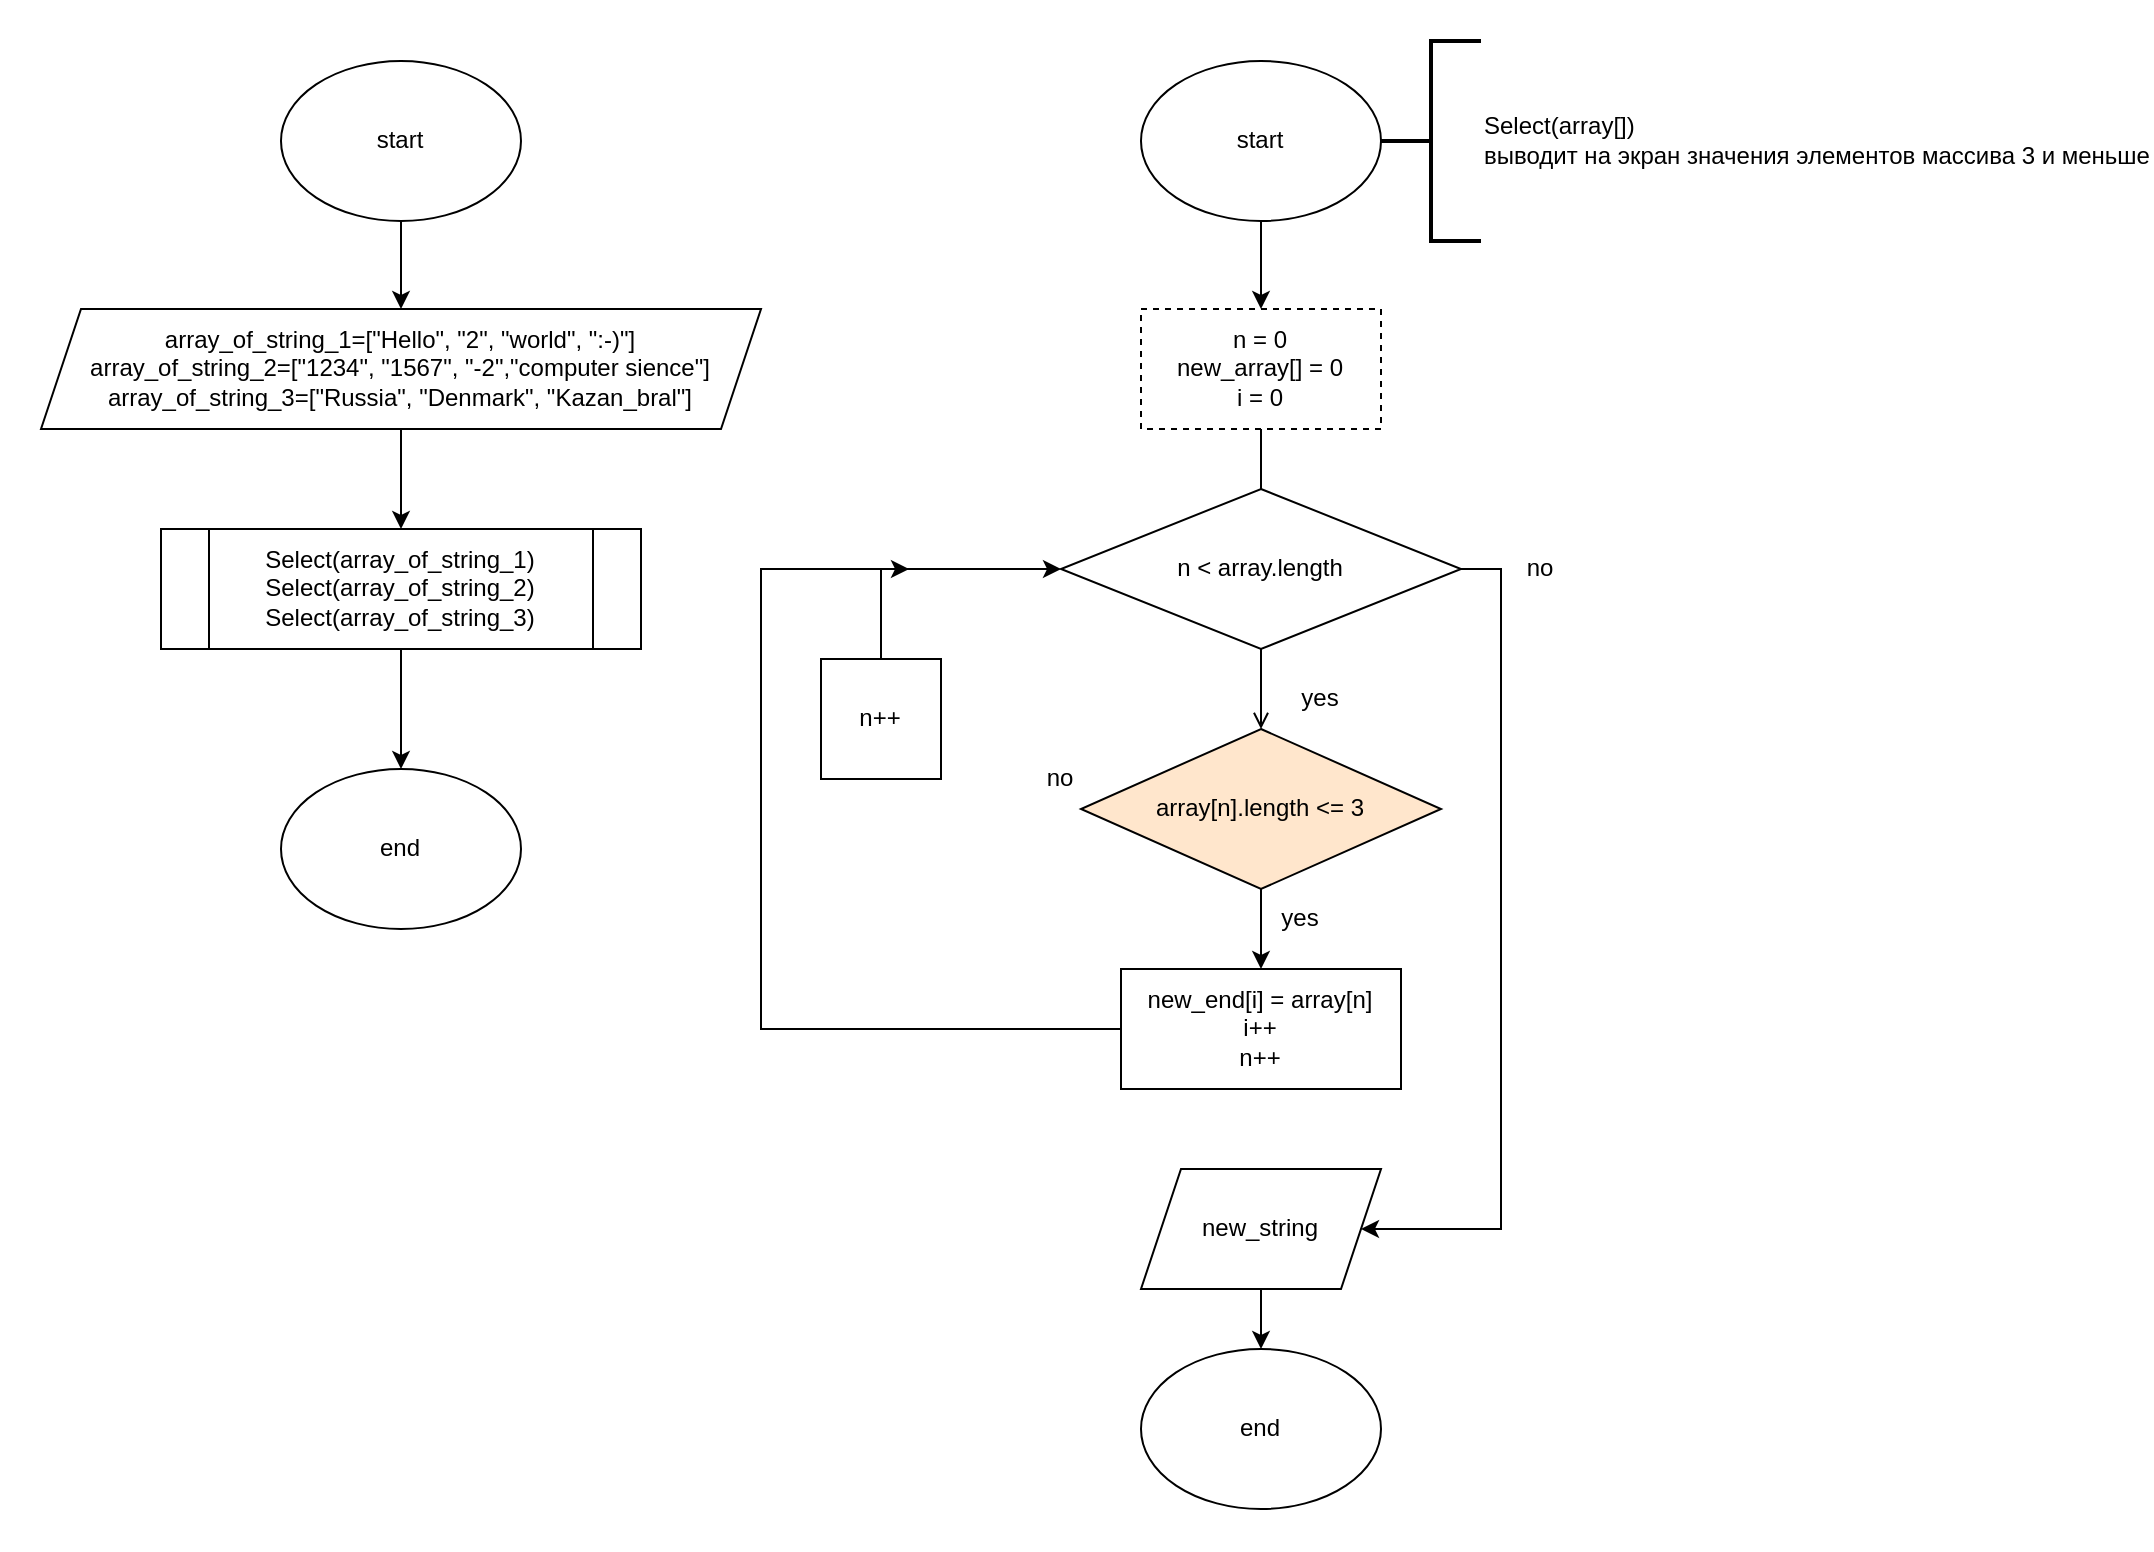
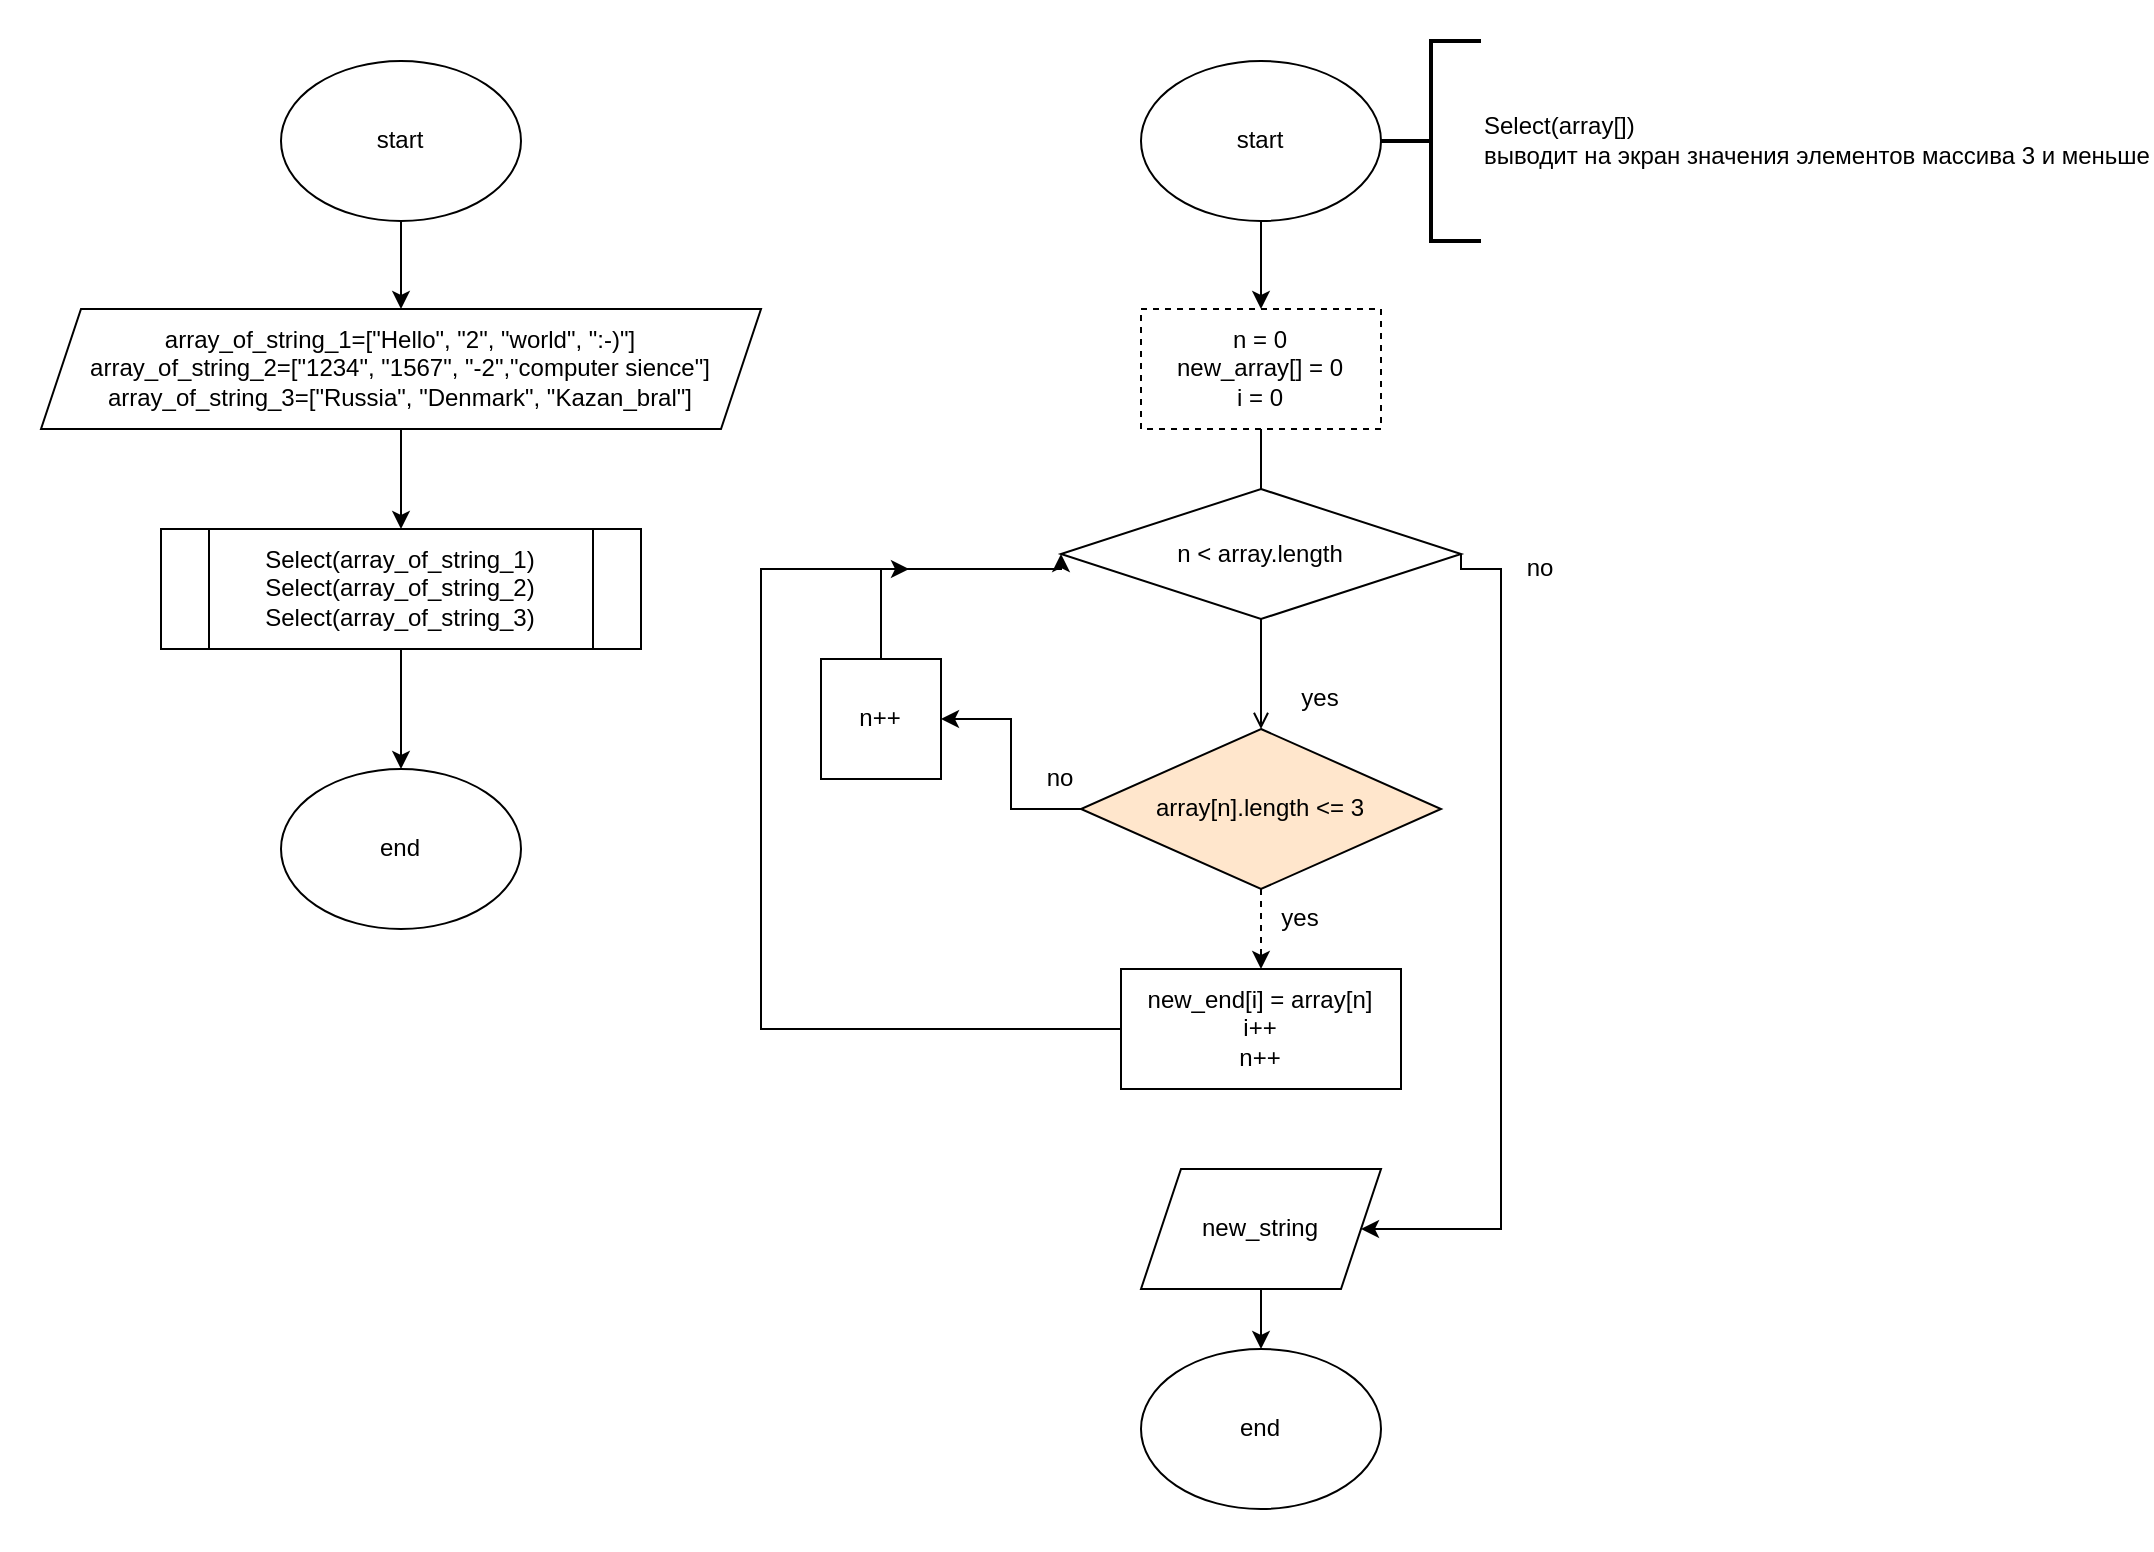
node "n < array.length": size 400x160 -> 400x130
edge "array[n].length <= 3" -> "n++": added
edge "array[n].length <= 3" -> "new_end[i] = array[n] i++ n++": style solid -> dashed
